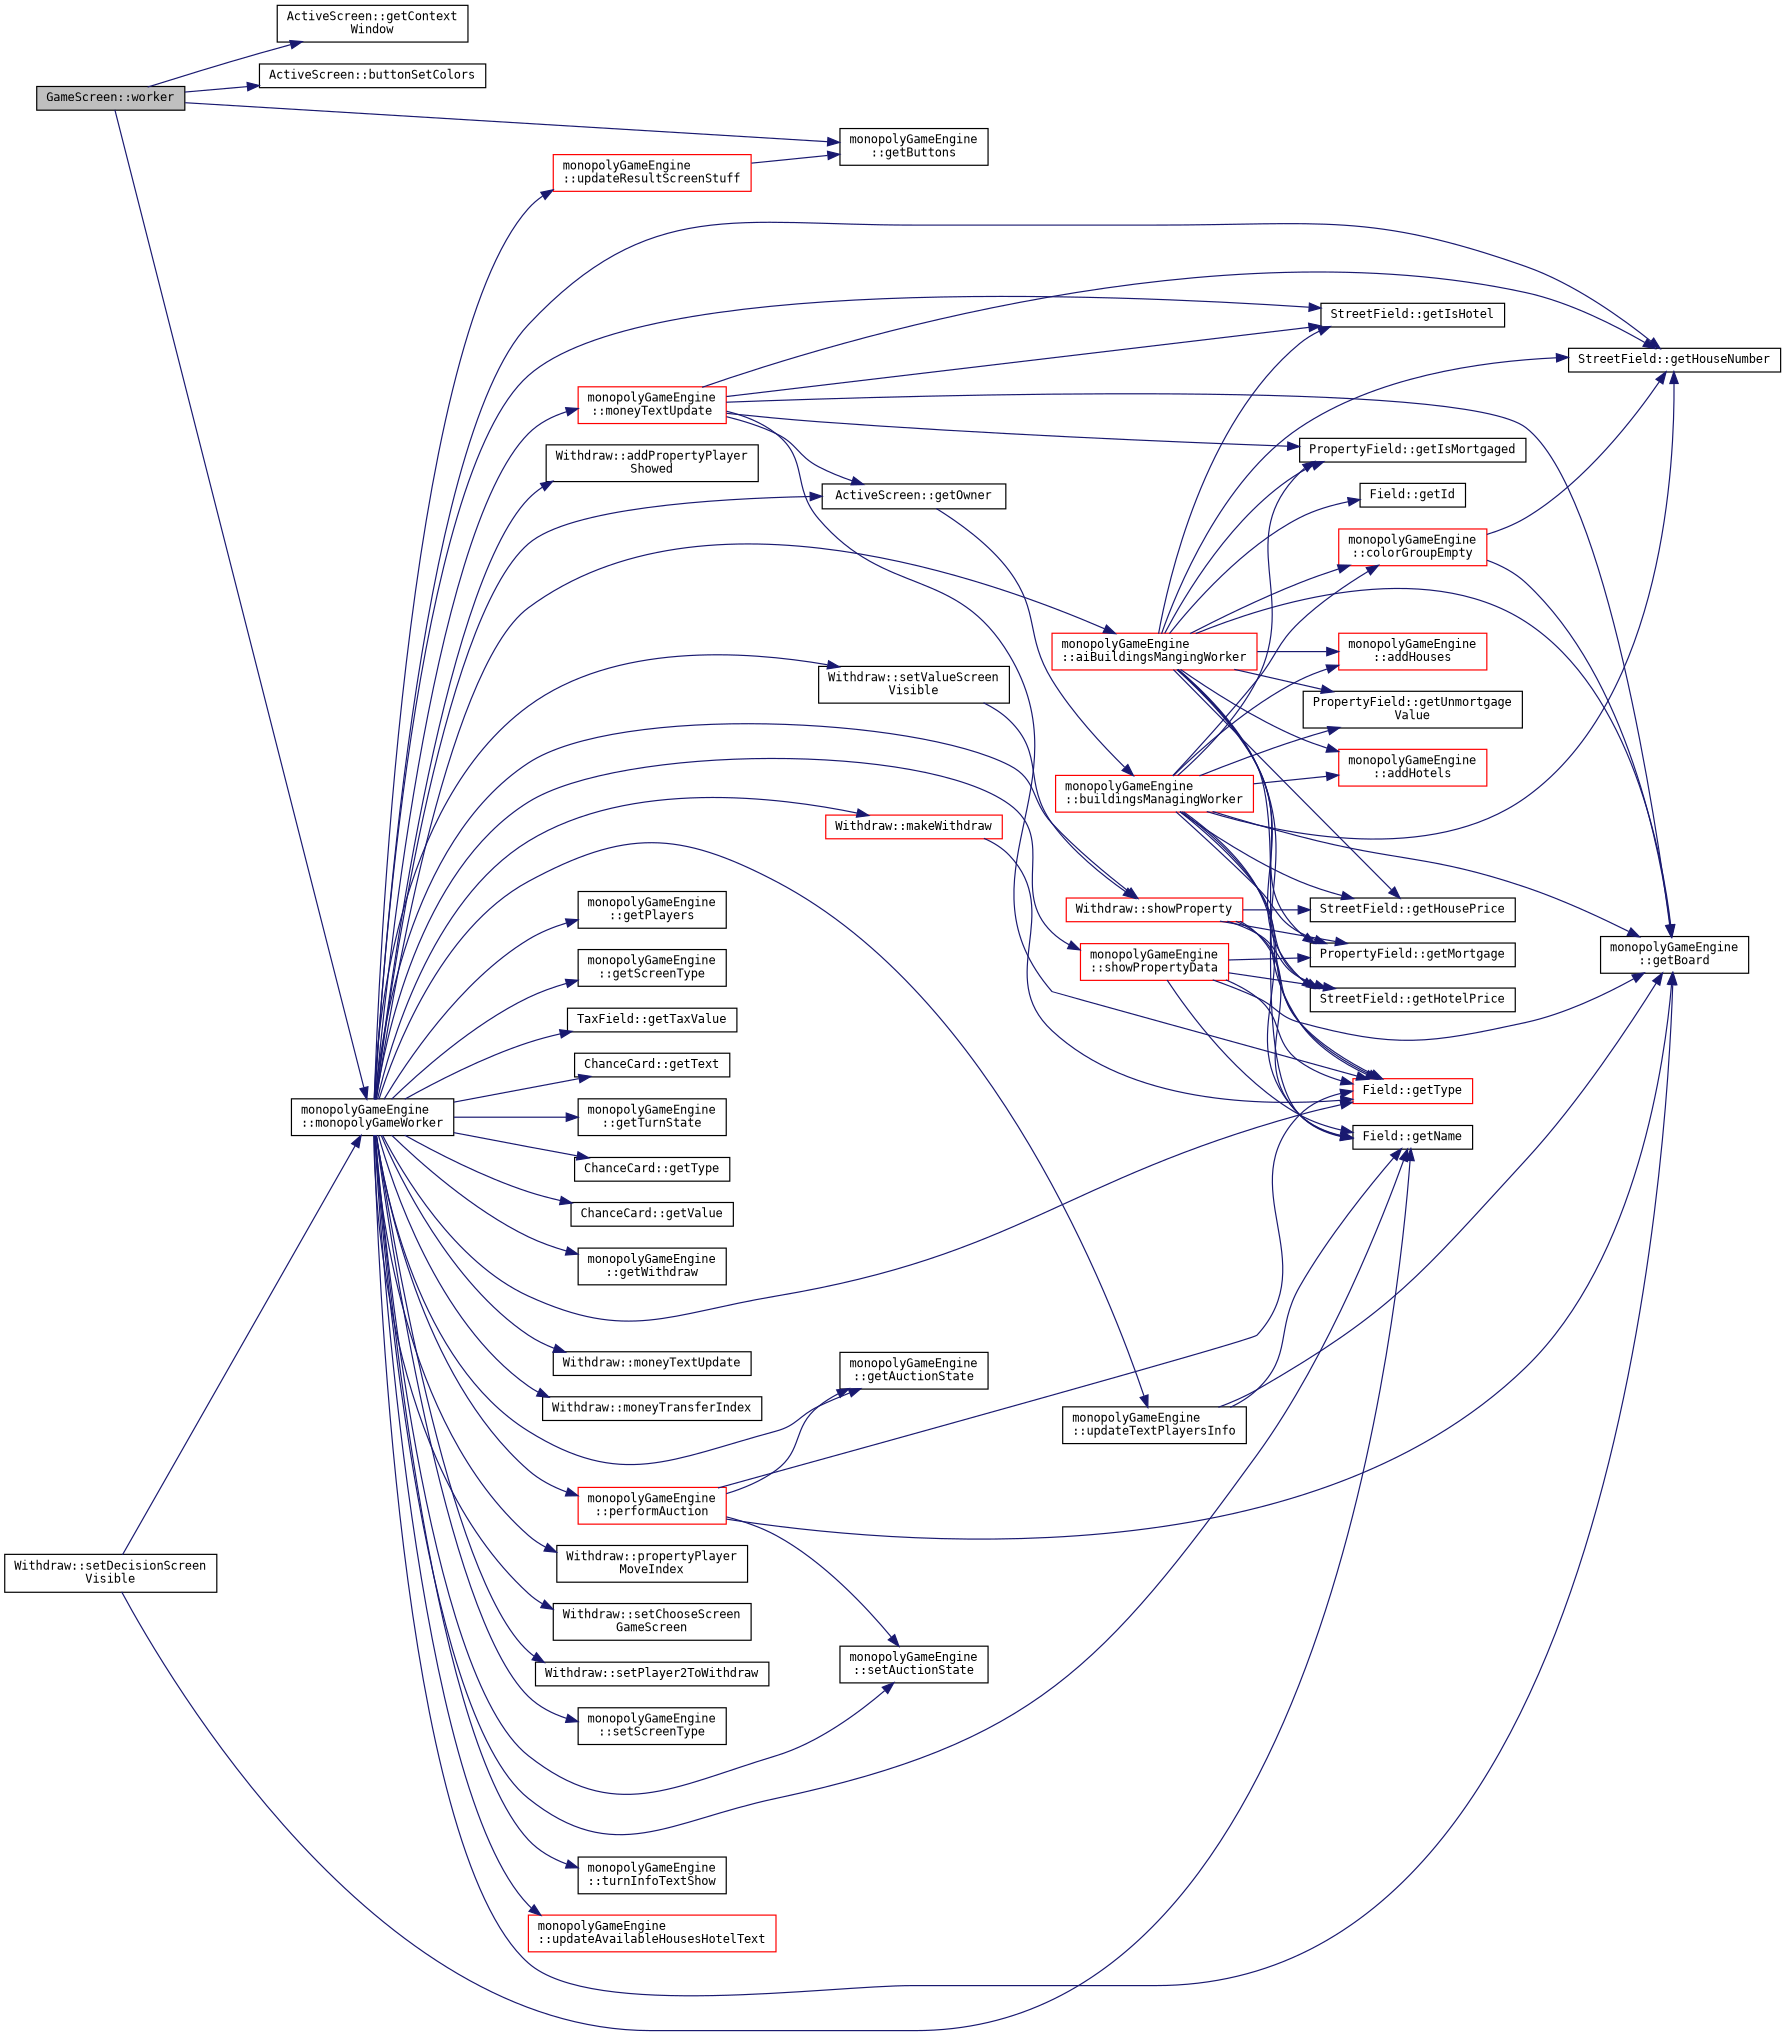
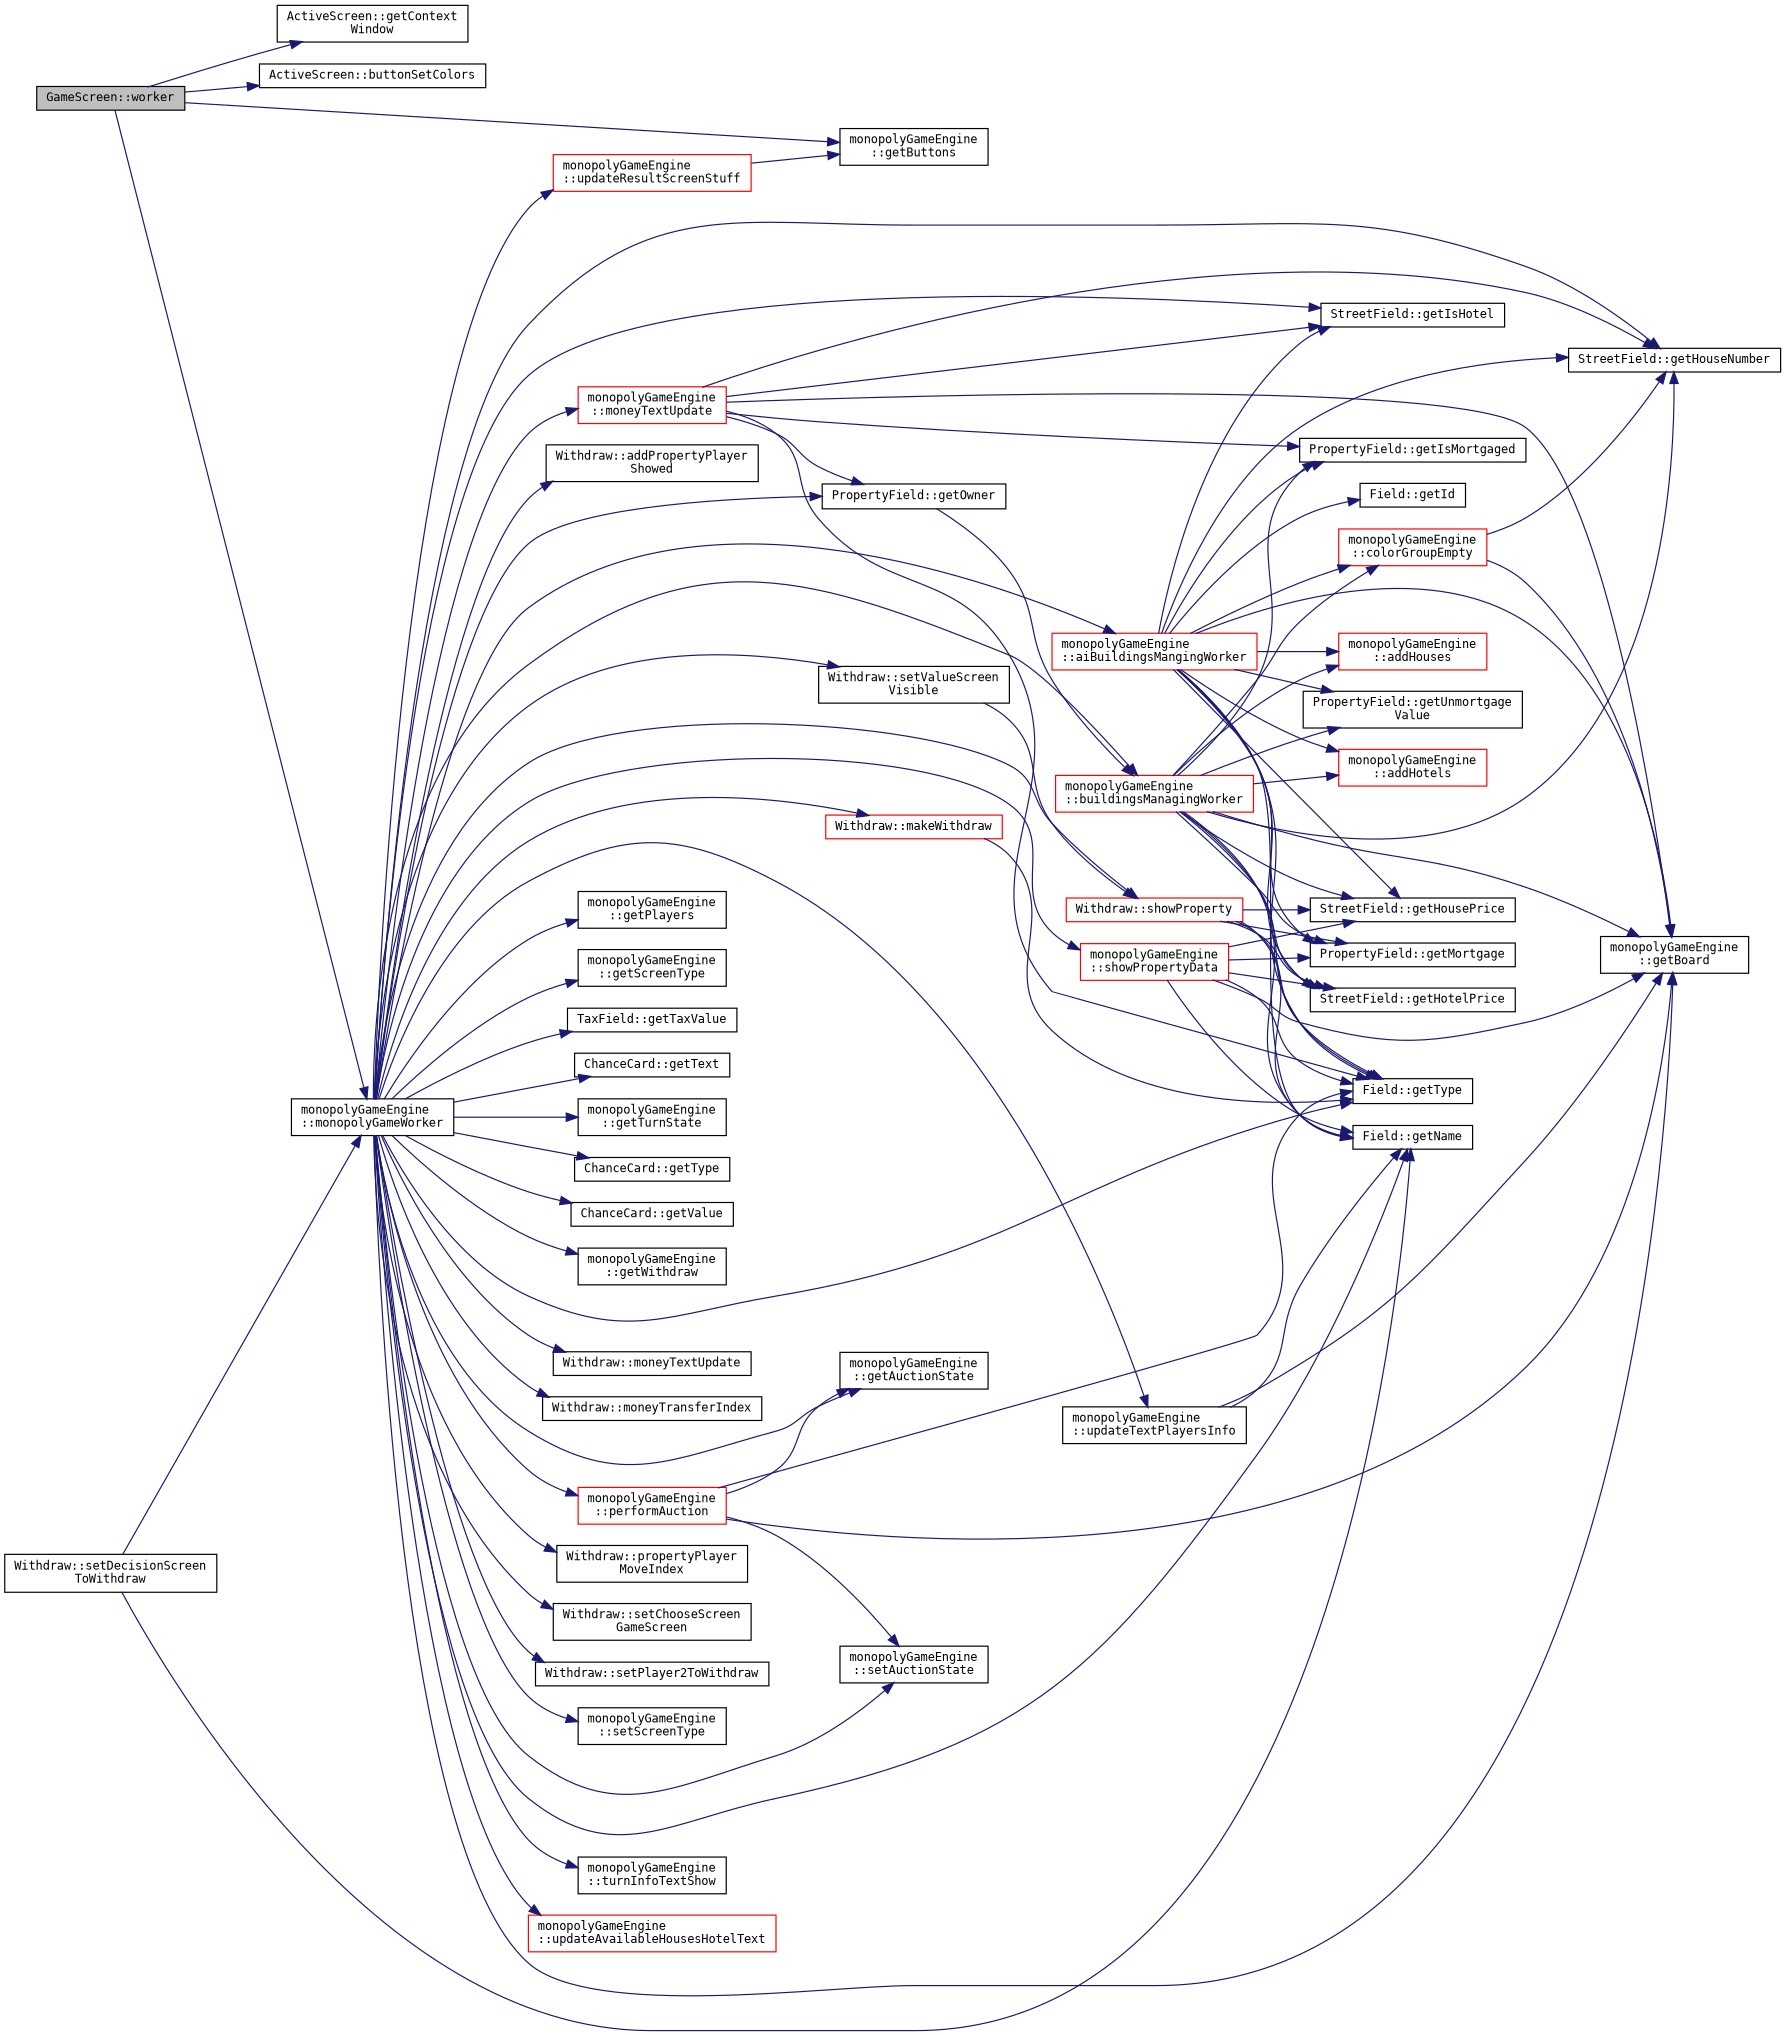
node "ActiveScreen::getOwner": label "ActiveScreen::getOwner" -> "PropertyField::getOwner"
edge "monopolyGameEngine ::monopolyGameWorker" -> "monopolyGameEngine ::buildingsManagingWorker": added
edge "monopolyGameEngine ::showPropertyData" -> "StreetField::getHousePrice": added
node "Field::getType": color red -> black
node "Withdraw::setDecisionScreen Visible": label "Withdraw::setDecisionScreen Visible" -> "Withdraw::setDecisionScreen ToWithdraw"
